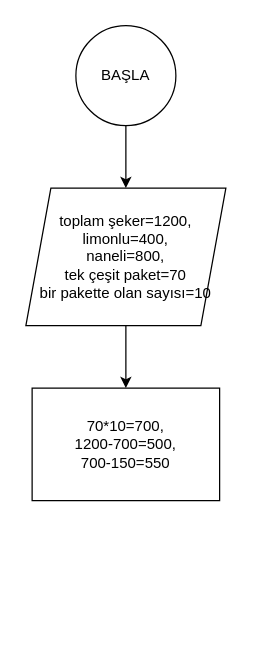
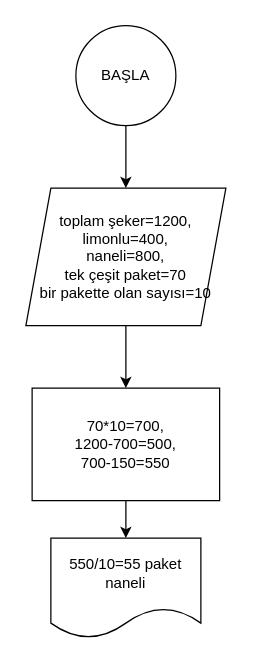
edge "70*10=700, 1200-700=500, 700-150=550" -> "550/10=55 paket naneli": added
node "550/10=55 paket naneli": added
